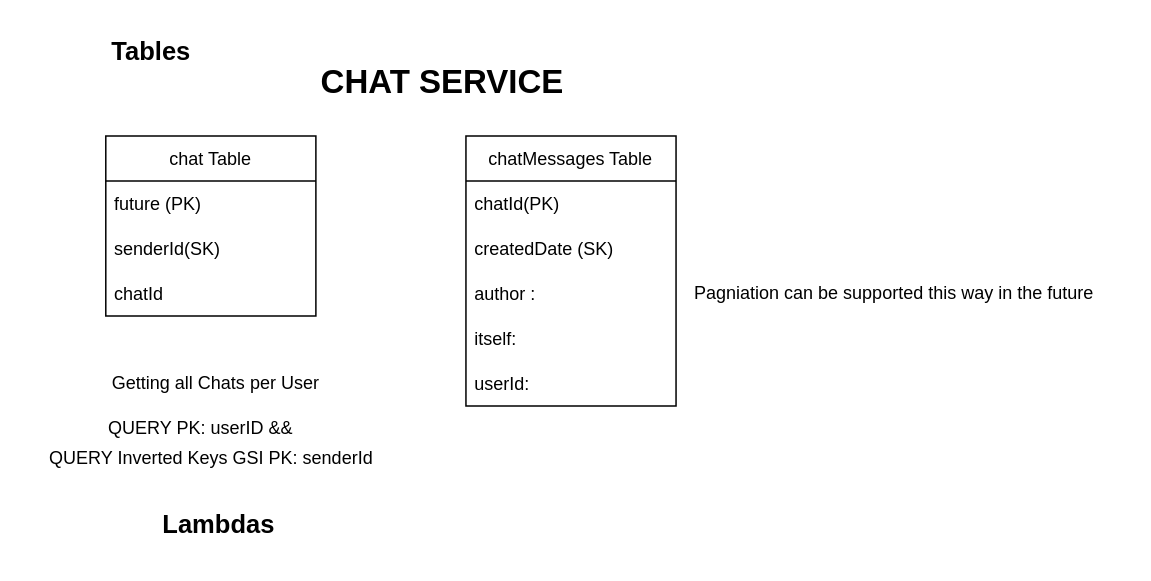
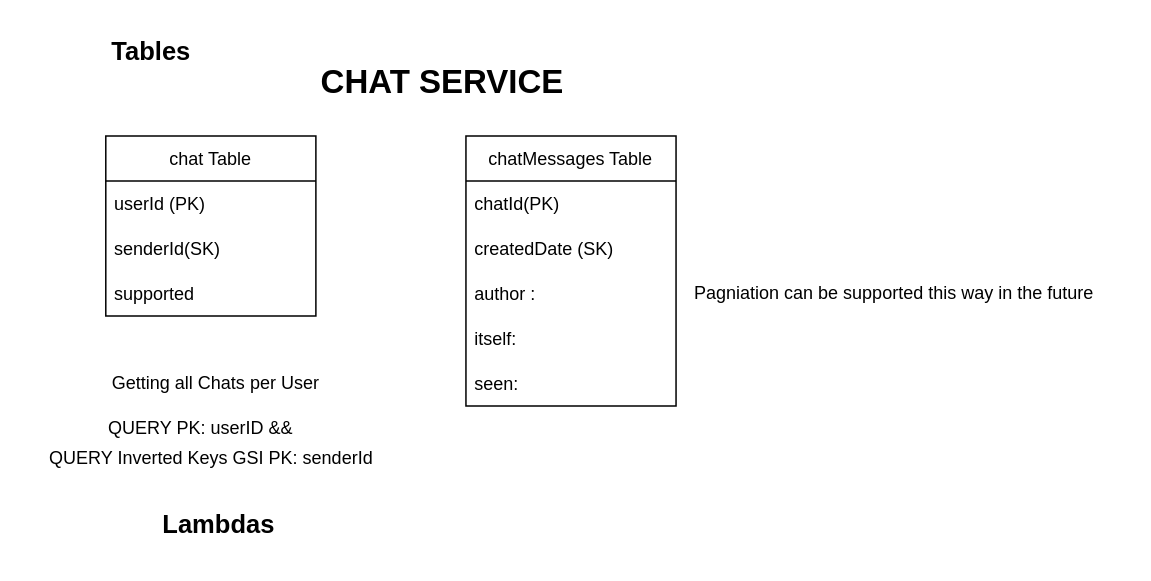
node "future (PK)": label "future (PK)" -> "userId (PK)"
node "chatId": label "chatId" -> "supported"
node "userId:": label "userId:" -> "seen:"
